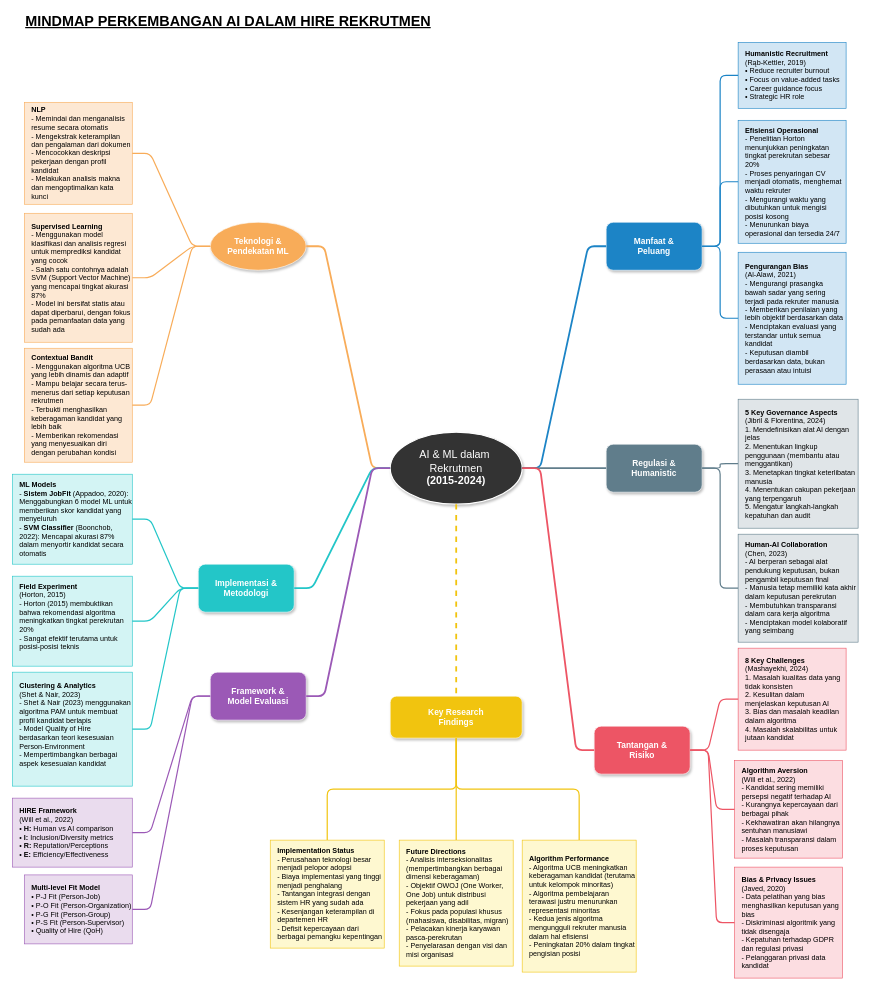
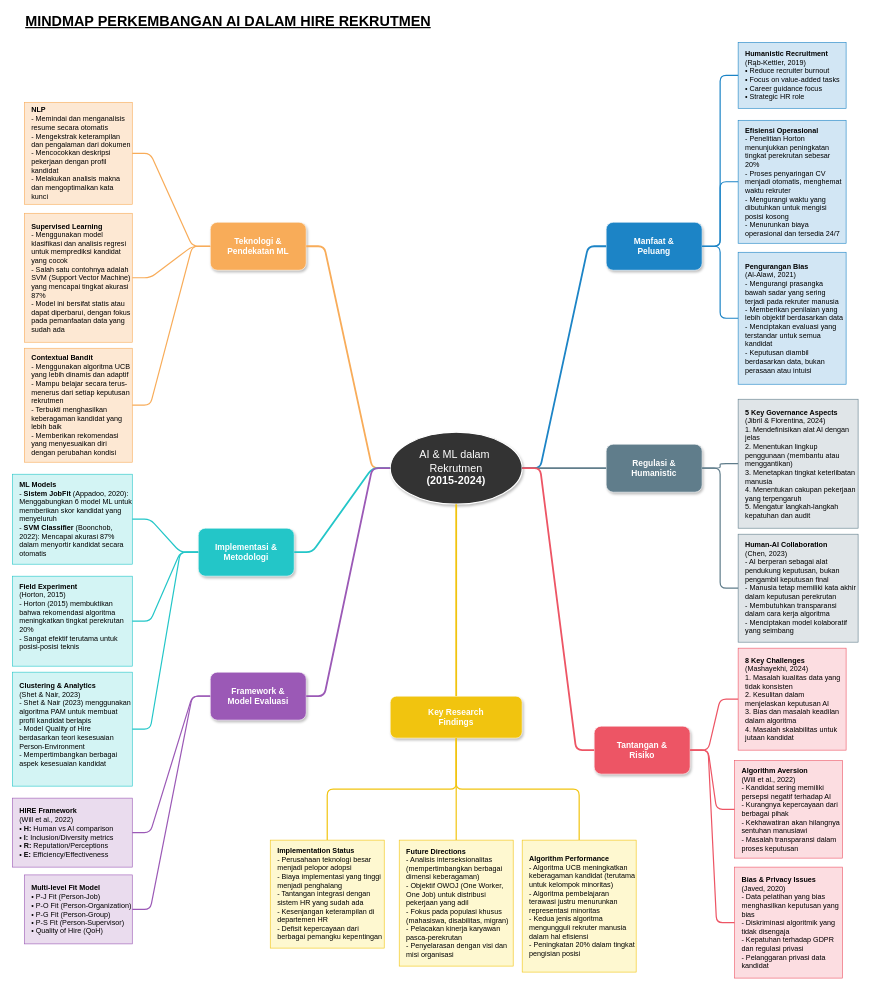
node "Teknologi & Pendekatan ML": shape ellipse -> rounded rectangle
node "Implementasi & Metodologi": moved (246, 588) -> (246, 552)
edge "AI & ML dalam Rekrutmen (2015-2024)" -- "Key Research Findings": style dashed -> solid
